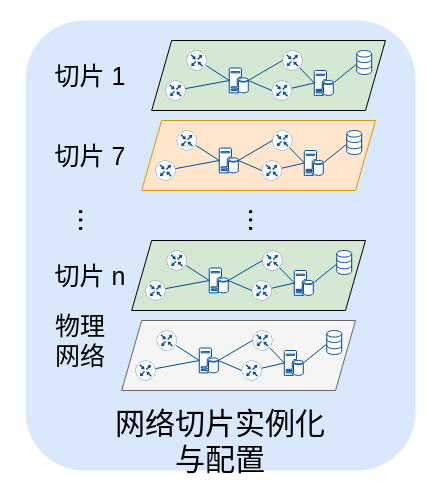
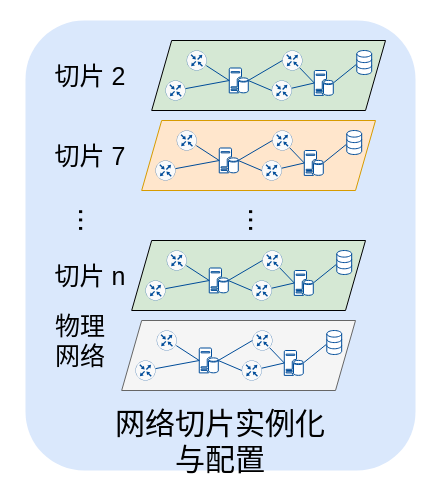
node "切片 1": label "切片 1" -> "切片 2"
